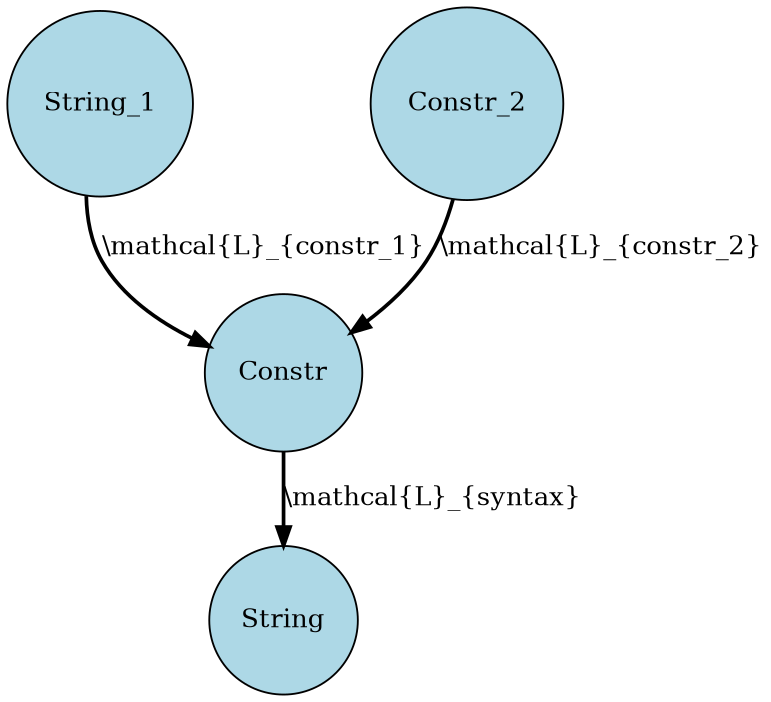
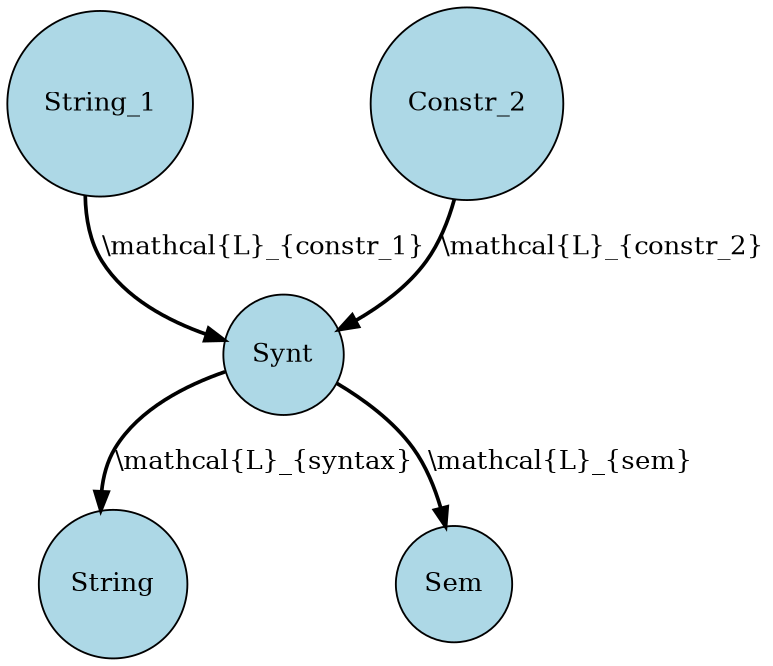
node "Constr": label "Constr" -> "Synt"
node "Sem": added
